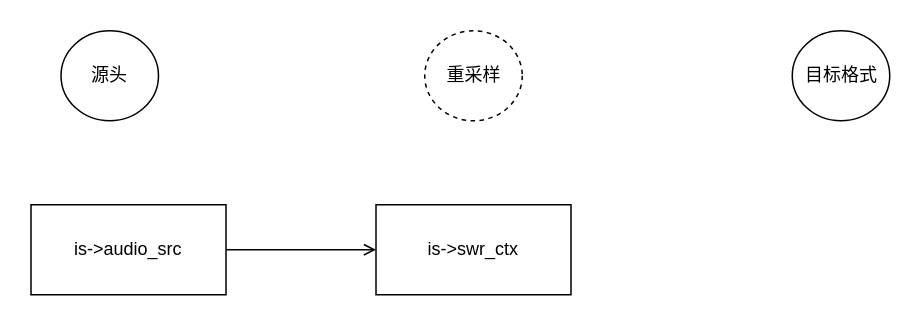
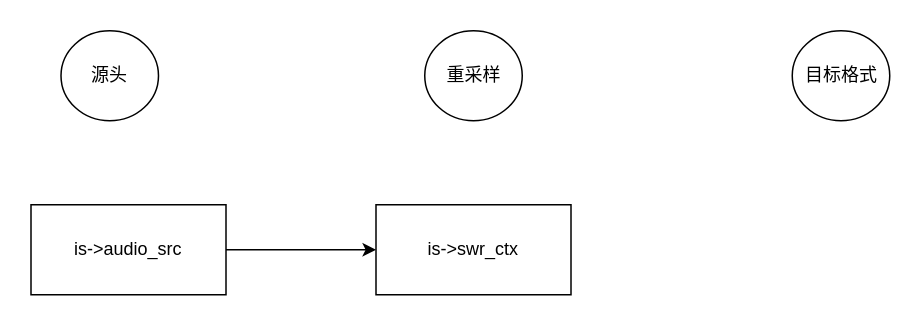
node "重采样": style dashed -> solid
edge "is->audio_src" -> "is->swr_ctx": arrowhead open -> classic
